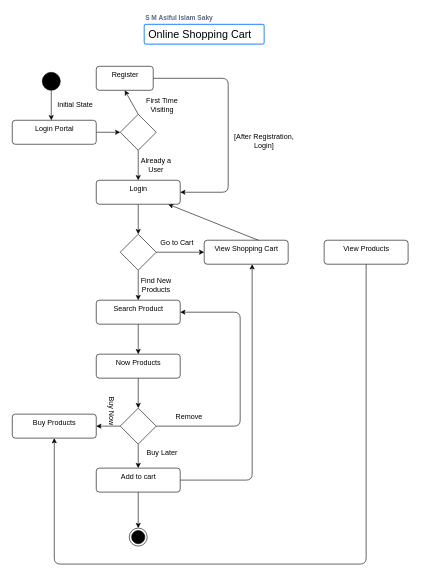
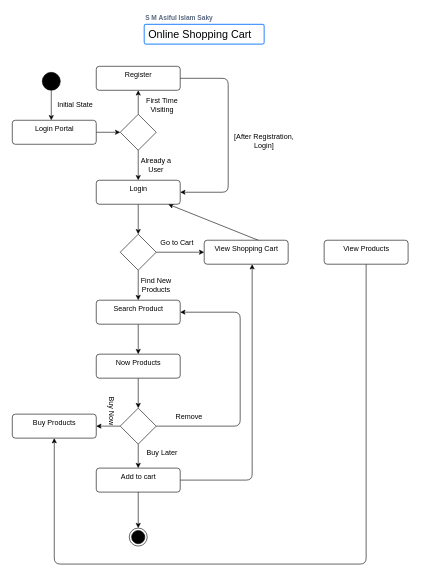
node "Register": size 57x24 -> 84x24
